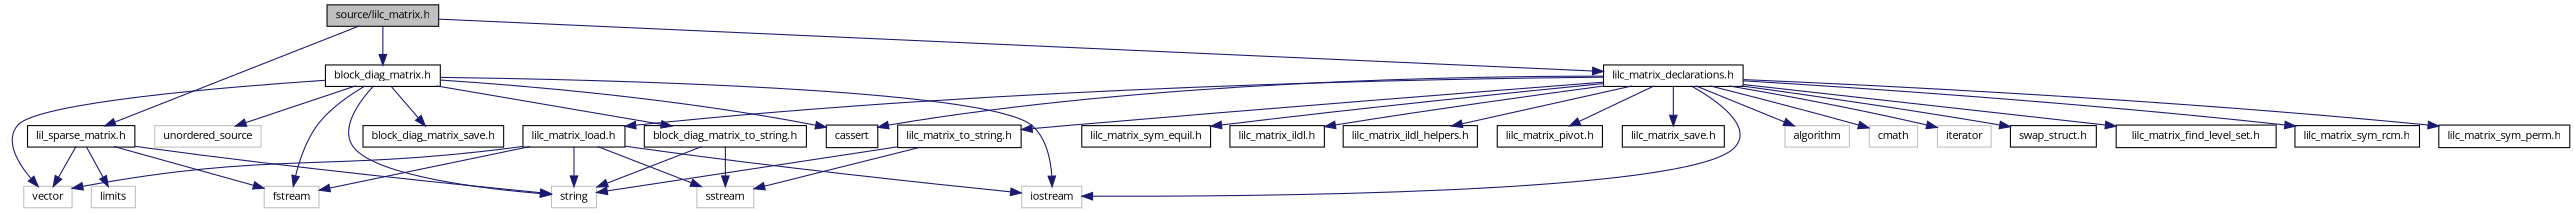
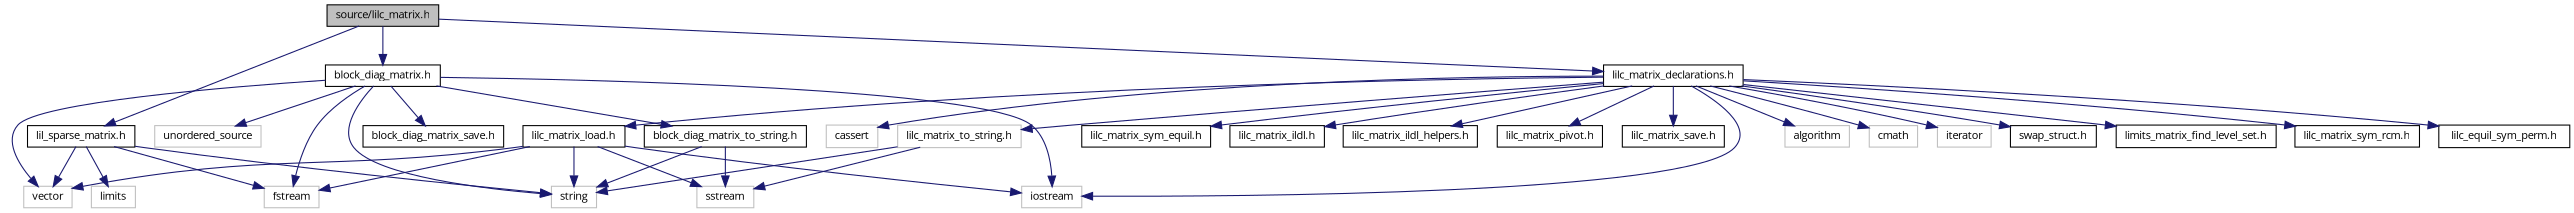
edge "block_diag_matrix.h" -> "cassert": removed
node "cassert": color black -> grey75
node "lilc_matrix_to_string.h": color black -> grey75
node "lilc_matrix_find_level_set.h": label "lilc_matrix_find_level_set.h" -> "limits_matrix_find_level_set.h"
node "lilc_matrix_sym_perm.h": label "lilc_matrix_sym_perm.h" -> "lilc_equil_sym_perm.h"
